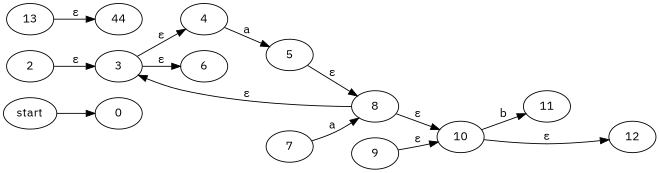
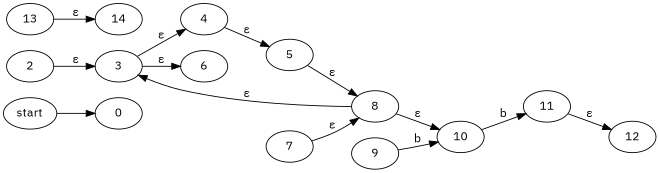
node "44": label "44" -> "14"
edge "4" -> "5": label "a" -> "ε"
edge "7" -> "8": label "a" -> "ε"
edge "9" -> "10": label "ε" -> "b"
edge "10" -> "12": now "11" -> "12"
